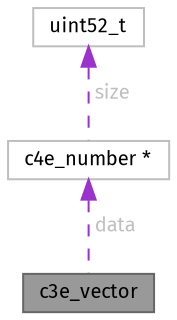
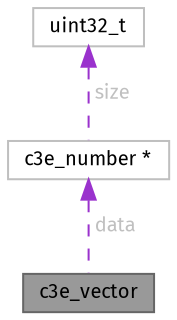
node "uint52_t": label "uint52_t" -> "uint32_t"
node "c4e_number *": label "c4e_number *" -> "c3e_number *"
